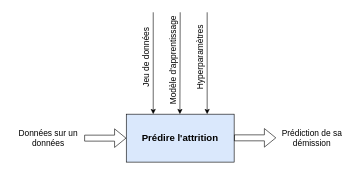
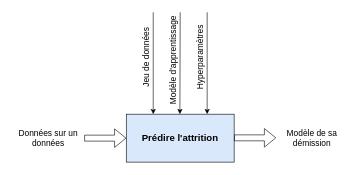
node "Prédiction de sa démission": label "Prédiction de sa démission" -> "Modèle de sa démission"
